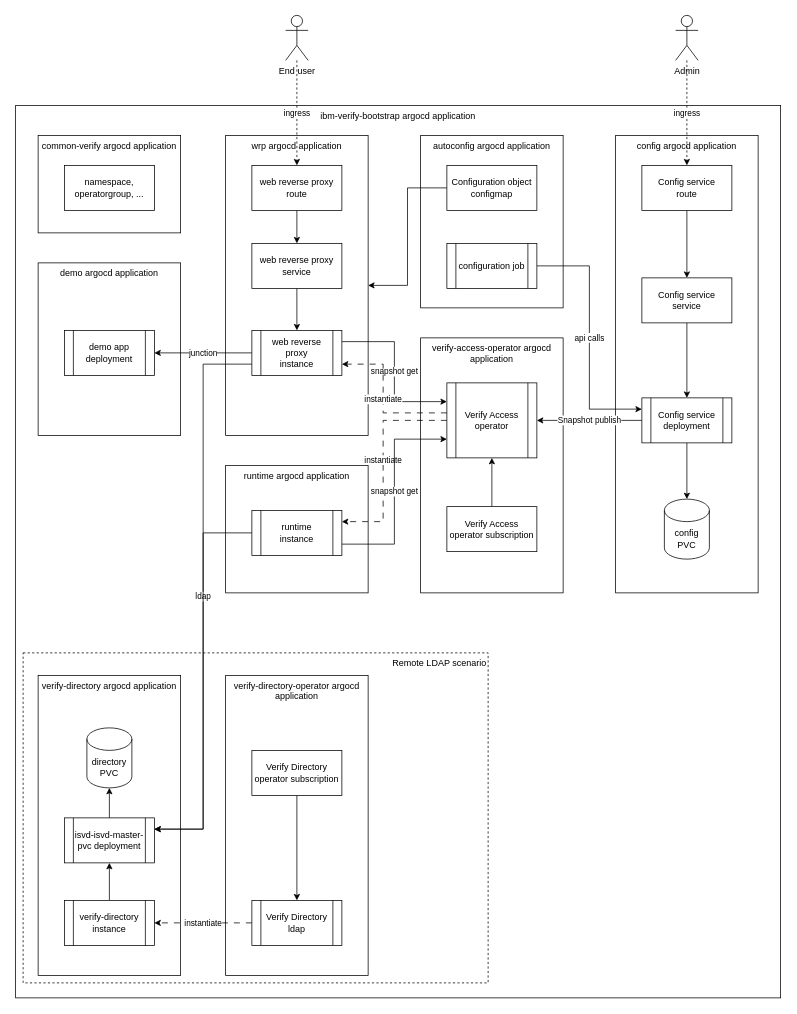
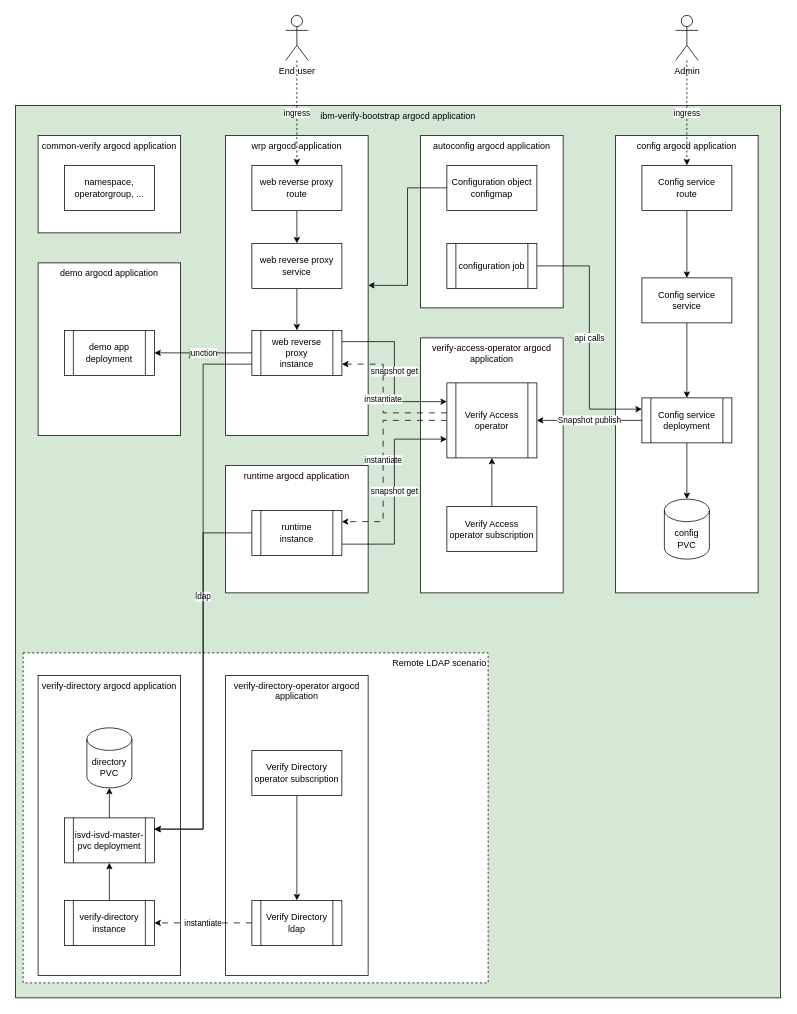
node "ibm-verify-bootstrap argocd application": fillcolor #ffffff -> #d5e8d4
